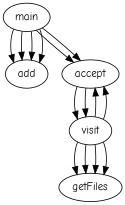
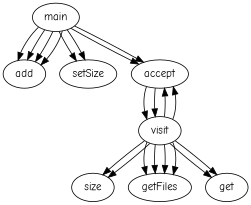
node "setSize": added
node "size": added
node "get": added
